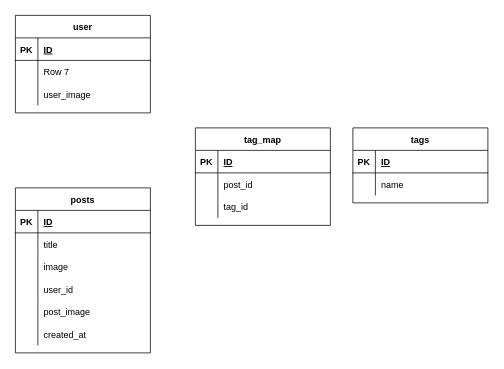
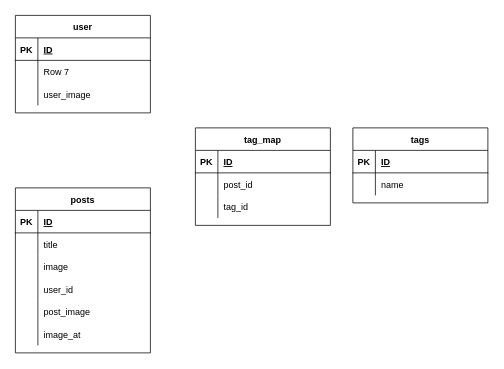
node "created_at": label "created_at" -> "image_at"
